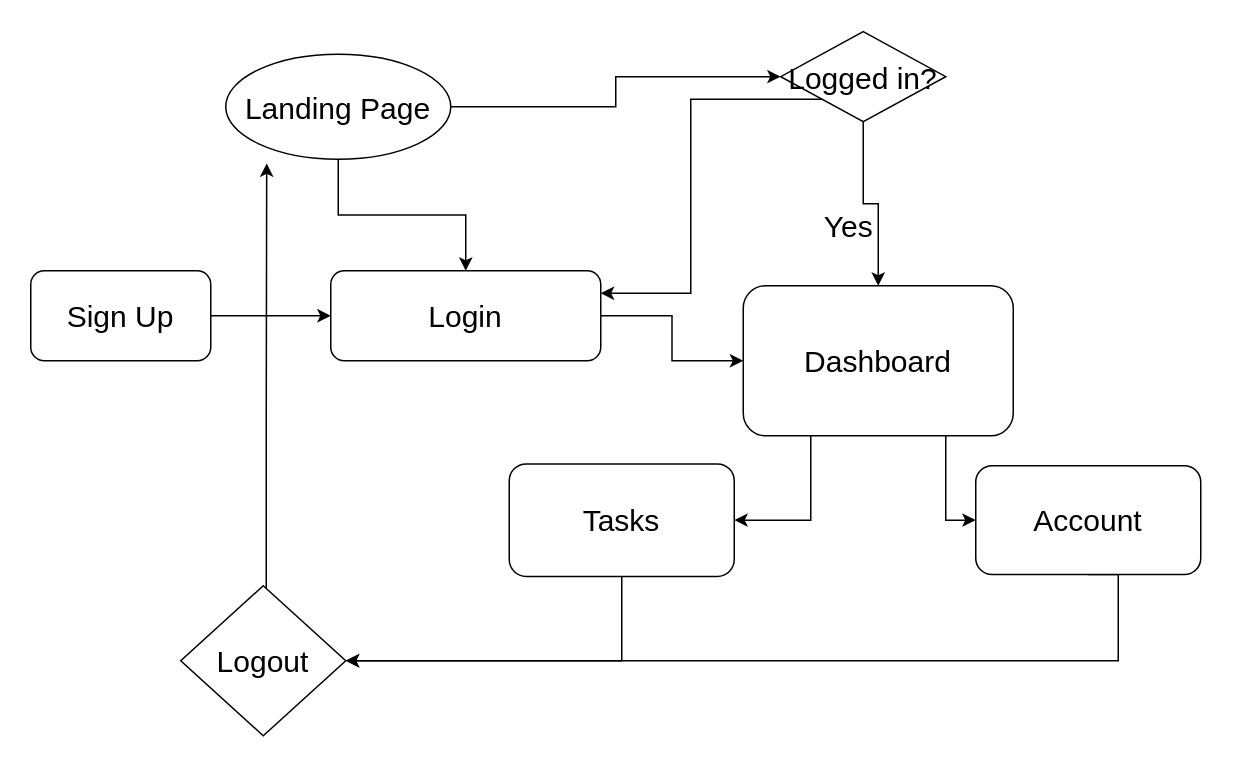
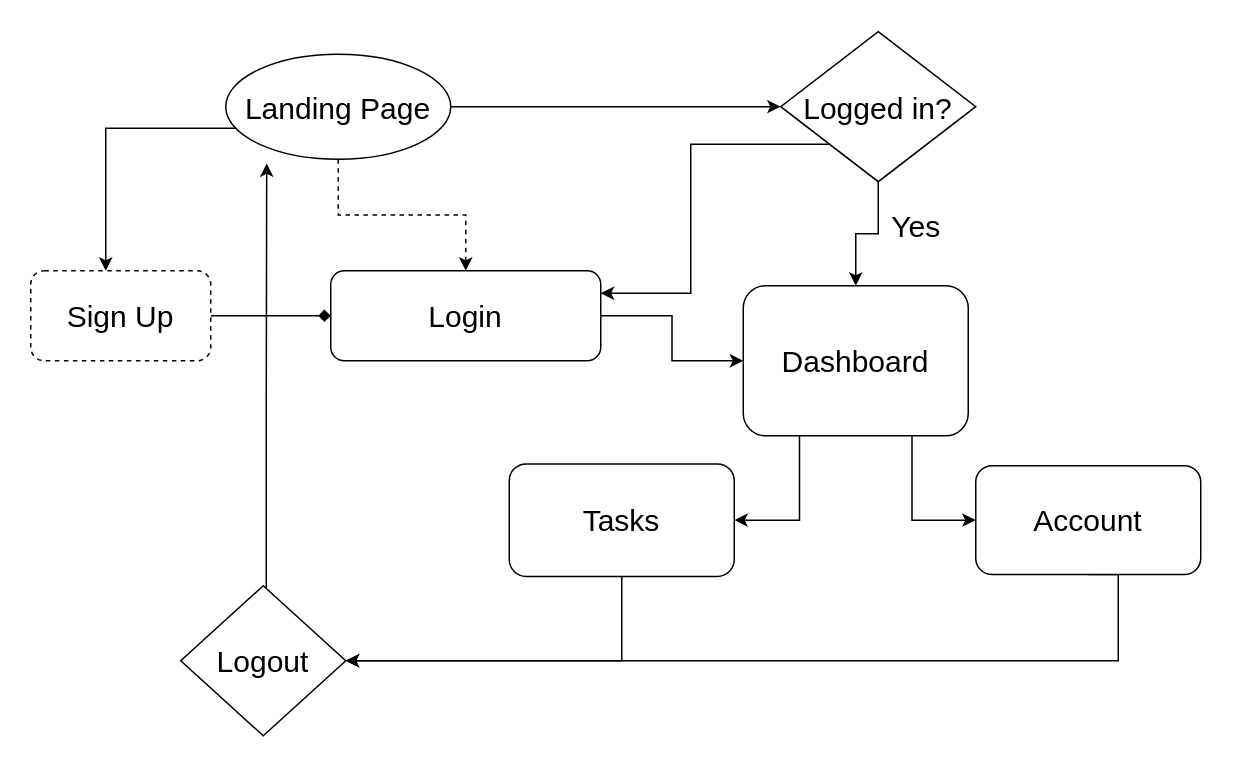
node "Logged in?": size 165x90 -> 195x150
edge "Landing Page" -> "Sign Up": added
edge "Landing Page" -> "Login": style solid -> dashed
node "Yes": moved (848, 226) -> (916, 226)
node "Sign Up": style solid -> dashed
edge "Sign Up" -> "Login": arrowhead classic -> diamond
node "Dashboard": size 270x150 -> 225x150
